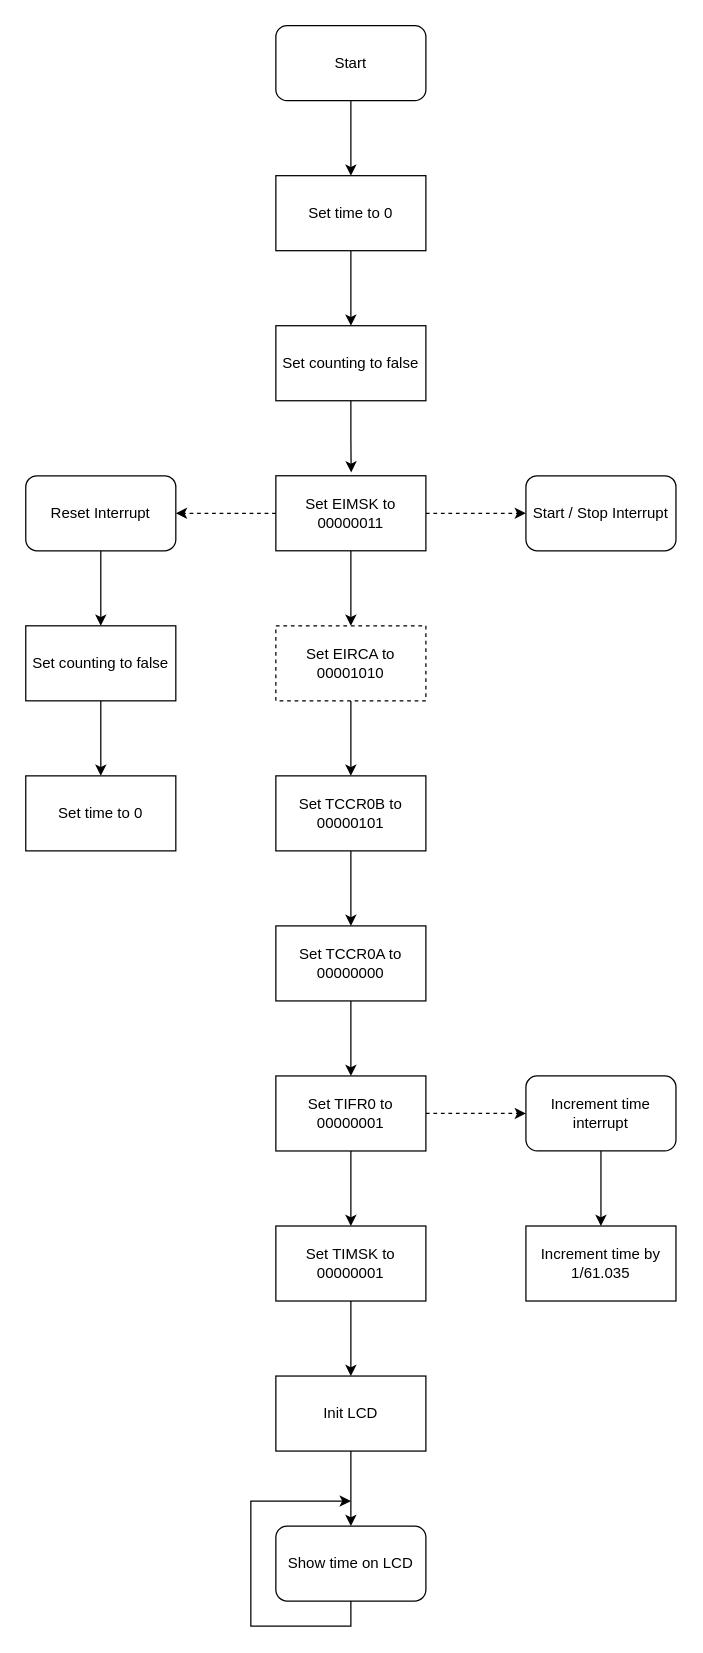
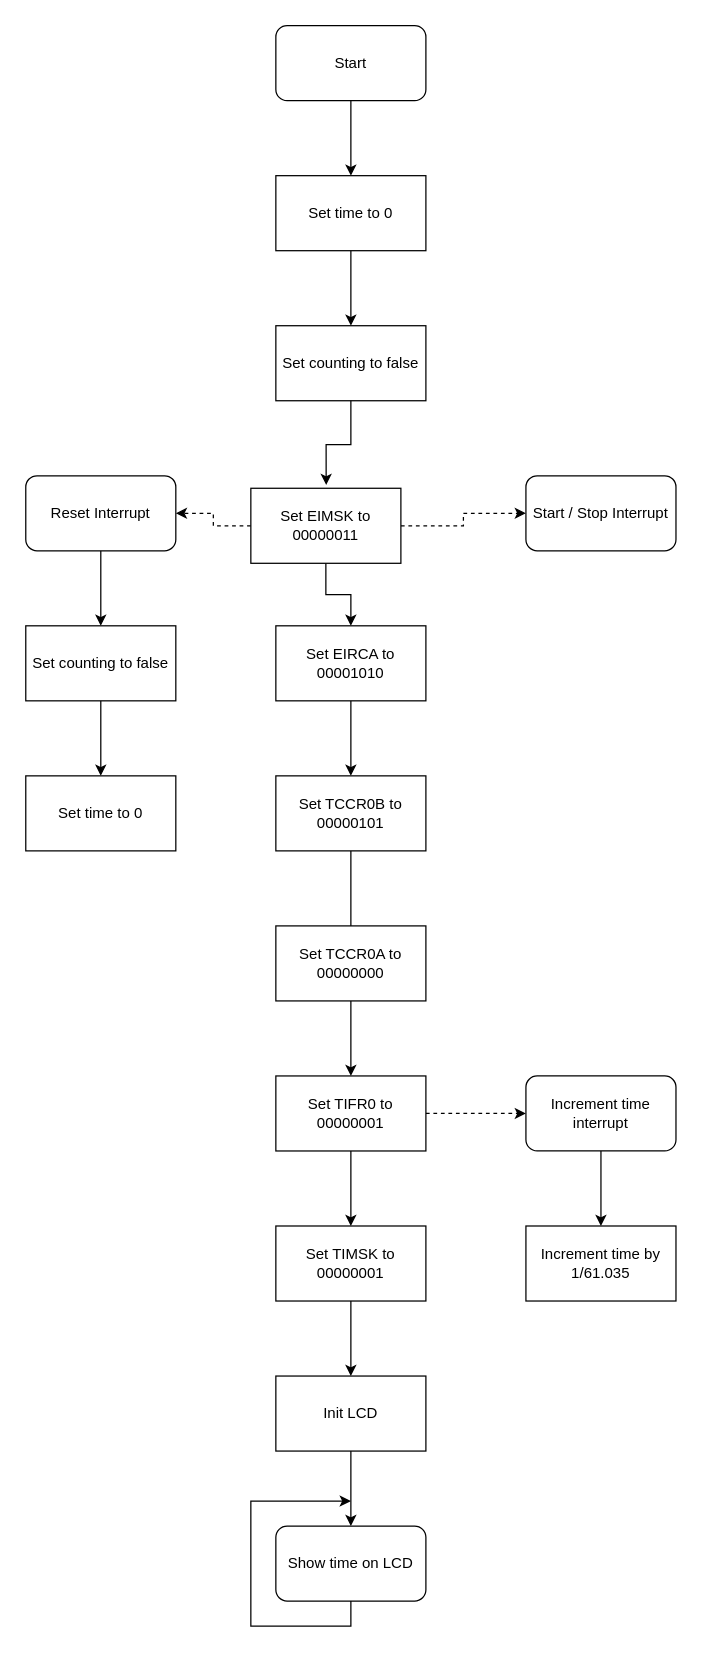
node "Set EIMSK to 00000011": moved (351, 513) -> (326, 526)
node "Set EIRCA to 00001010": style dashed -> solid
edge "Set TCCR0B to 00000101" -> "Set TCCR0A to 00000000": arrowhead classic -> none
